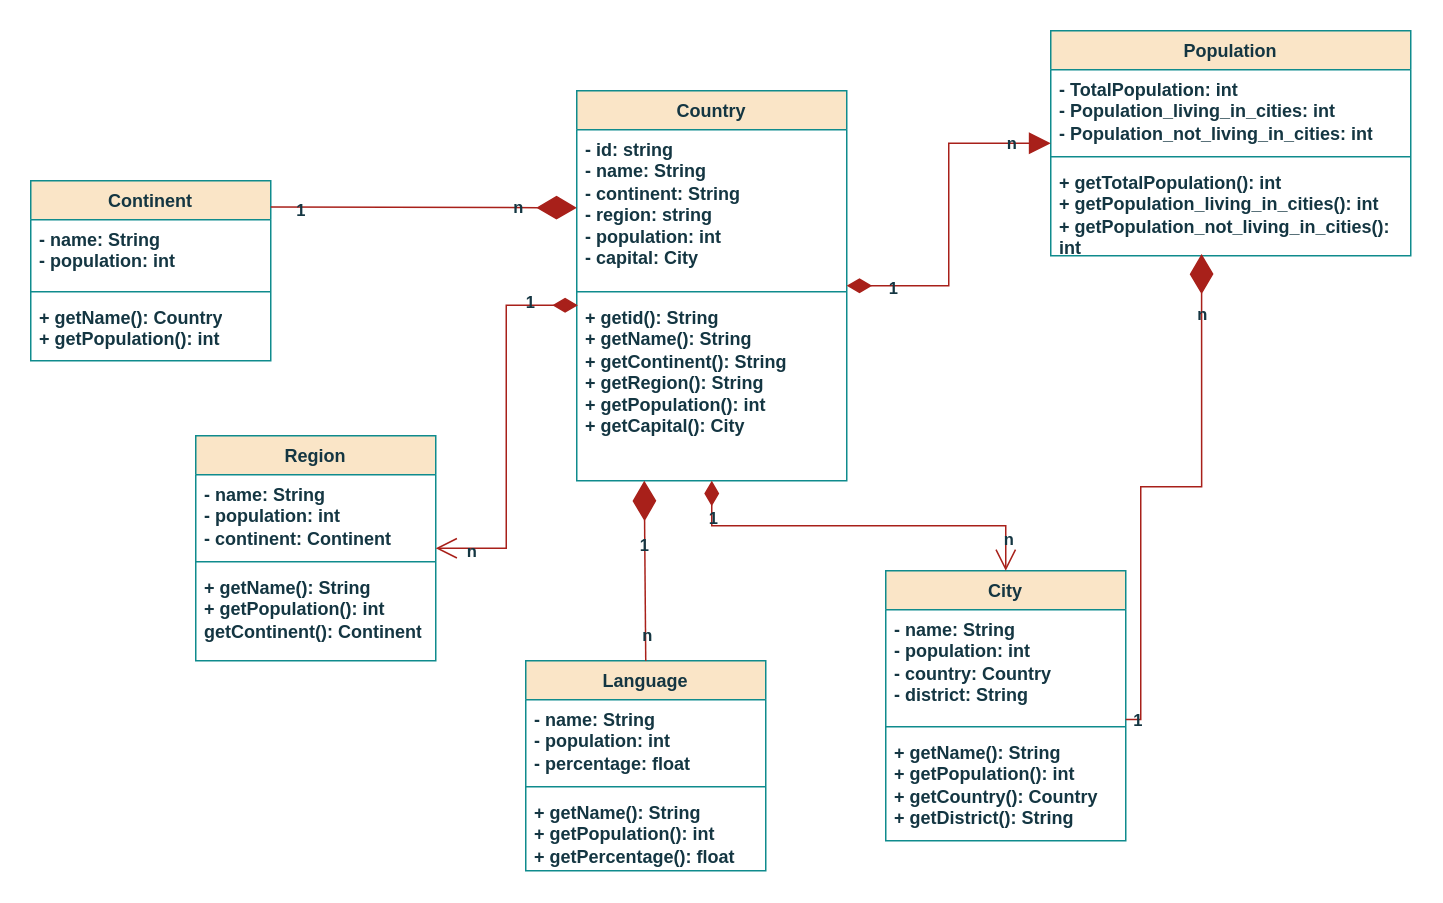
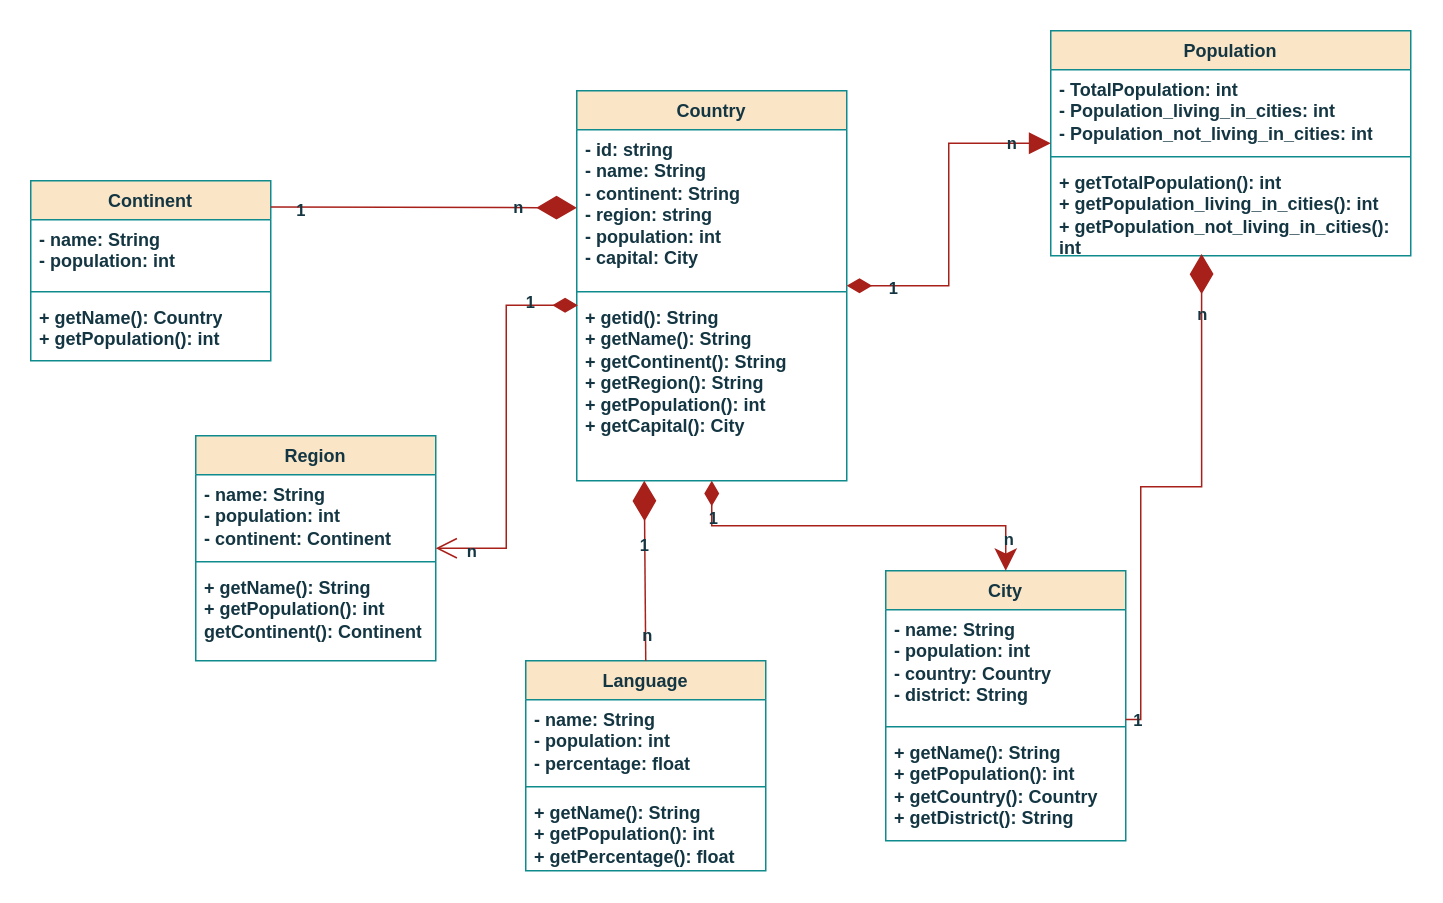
edge "Country" -- "City": arrowhead open -> classic
